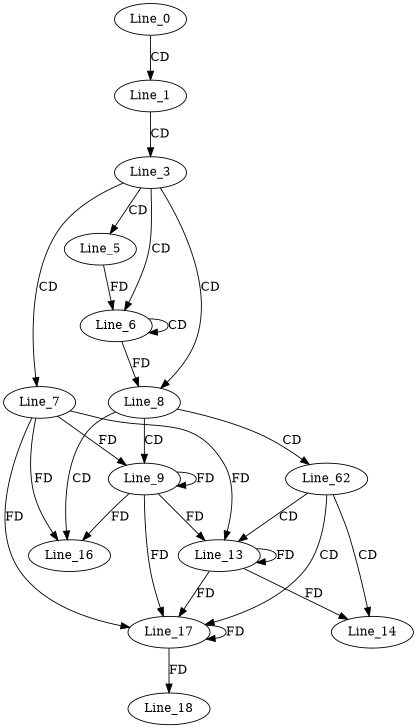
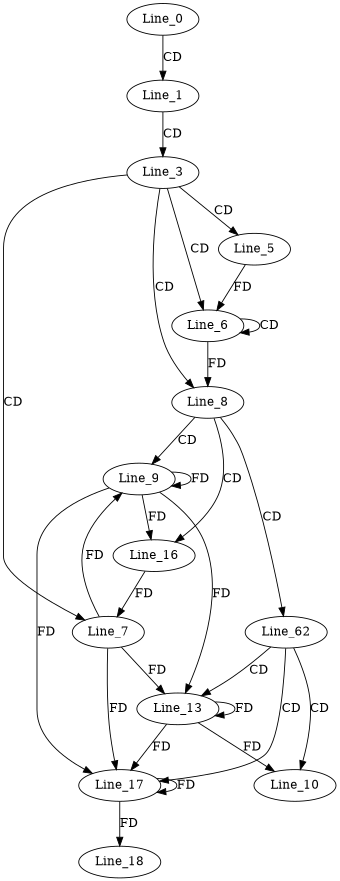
edge "Line_7" -> "Line_16": reversed
node "Line_14": label "Line_14" -> "Line_10"
